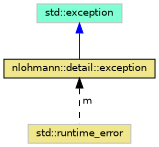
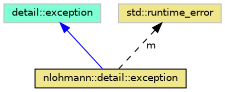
node "std::exception": label "std::exception" -> "detail::exception"
edge "std::runtime_error" -> "nlohmann::detail::exception": reversed
